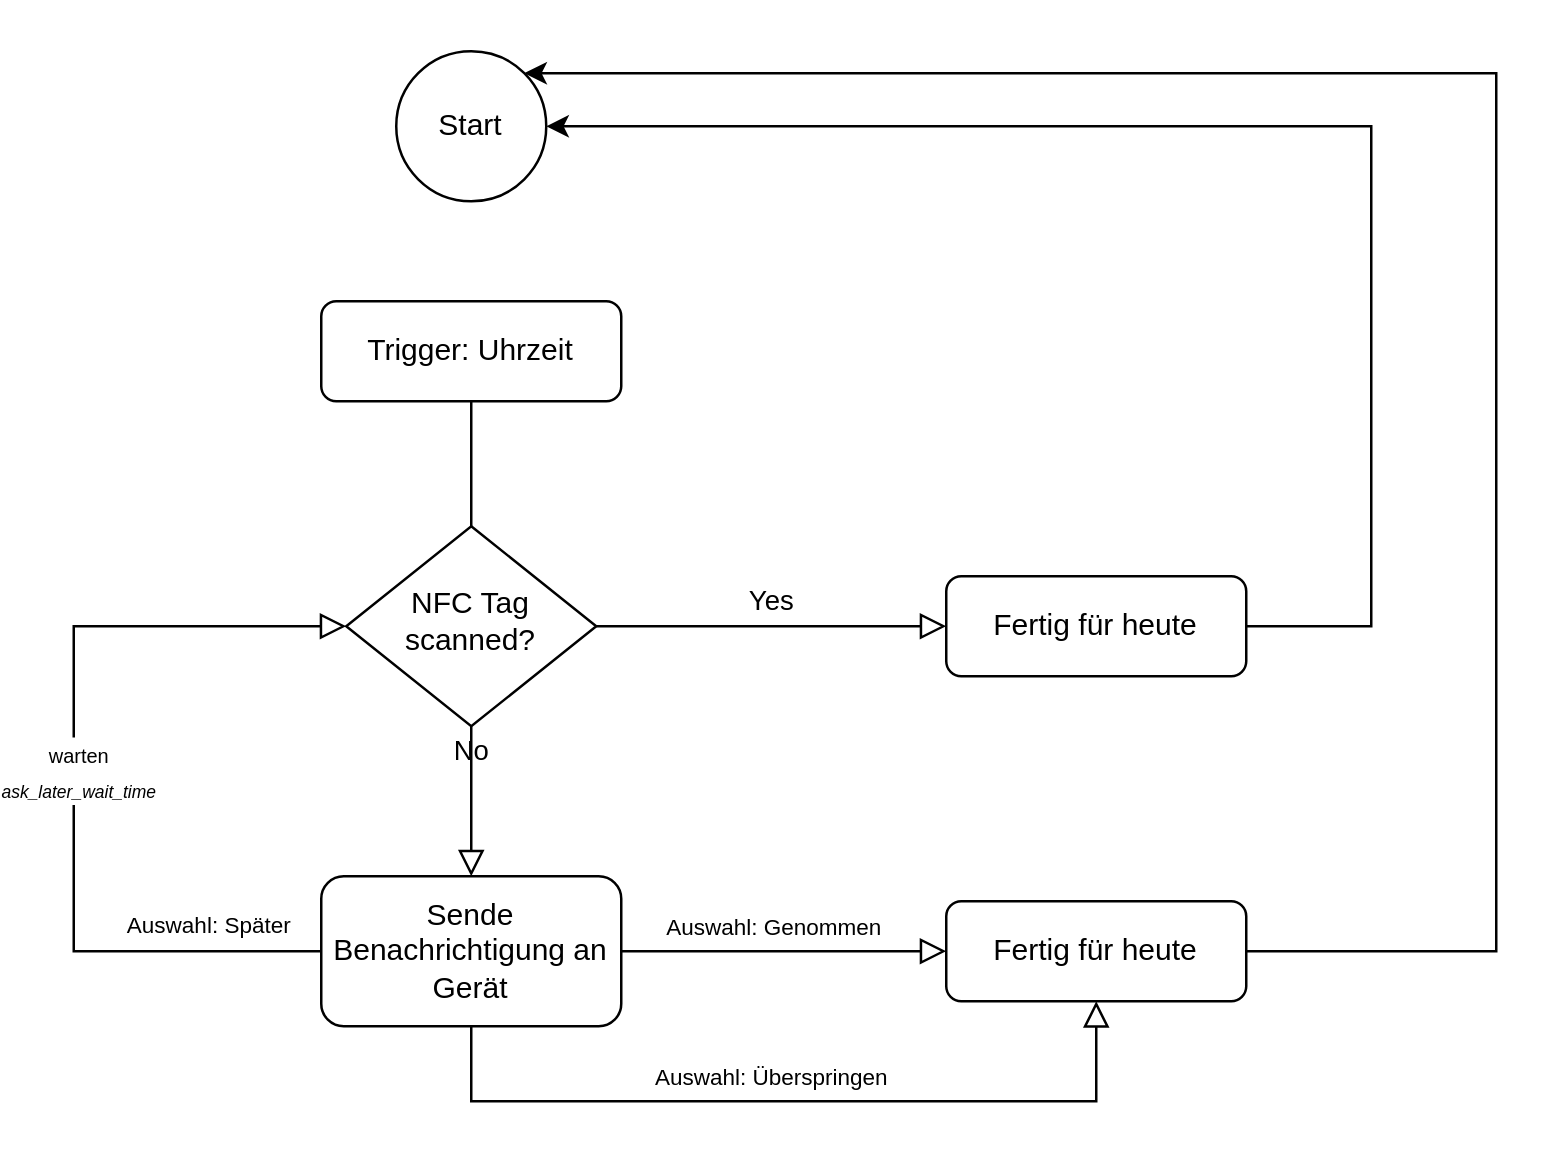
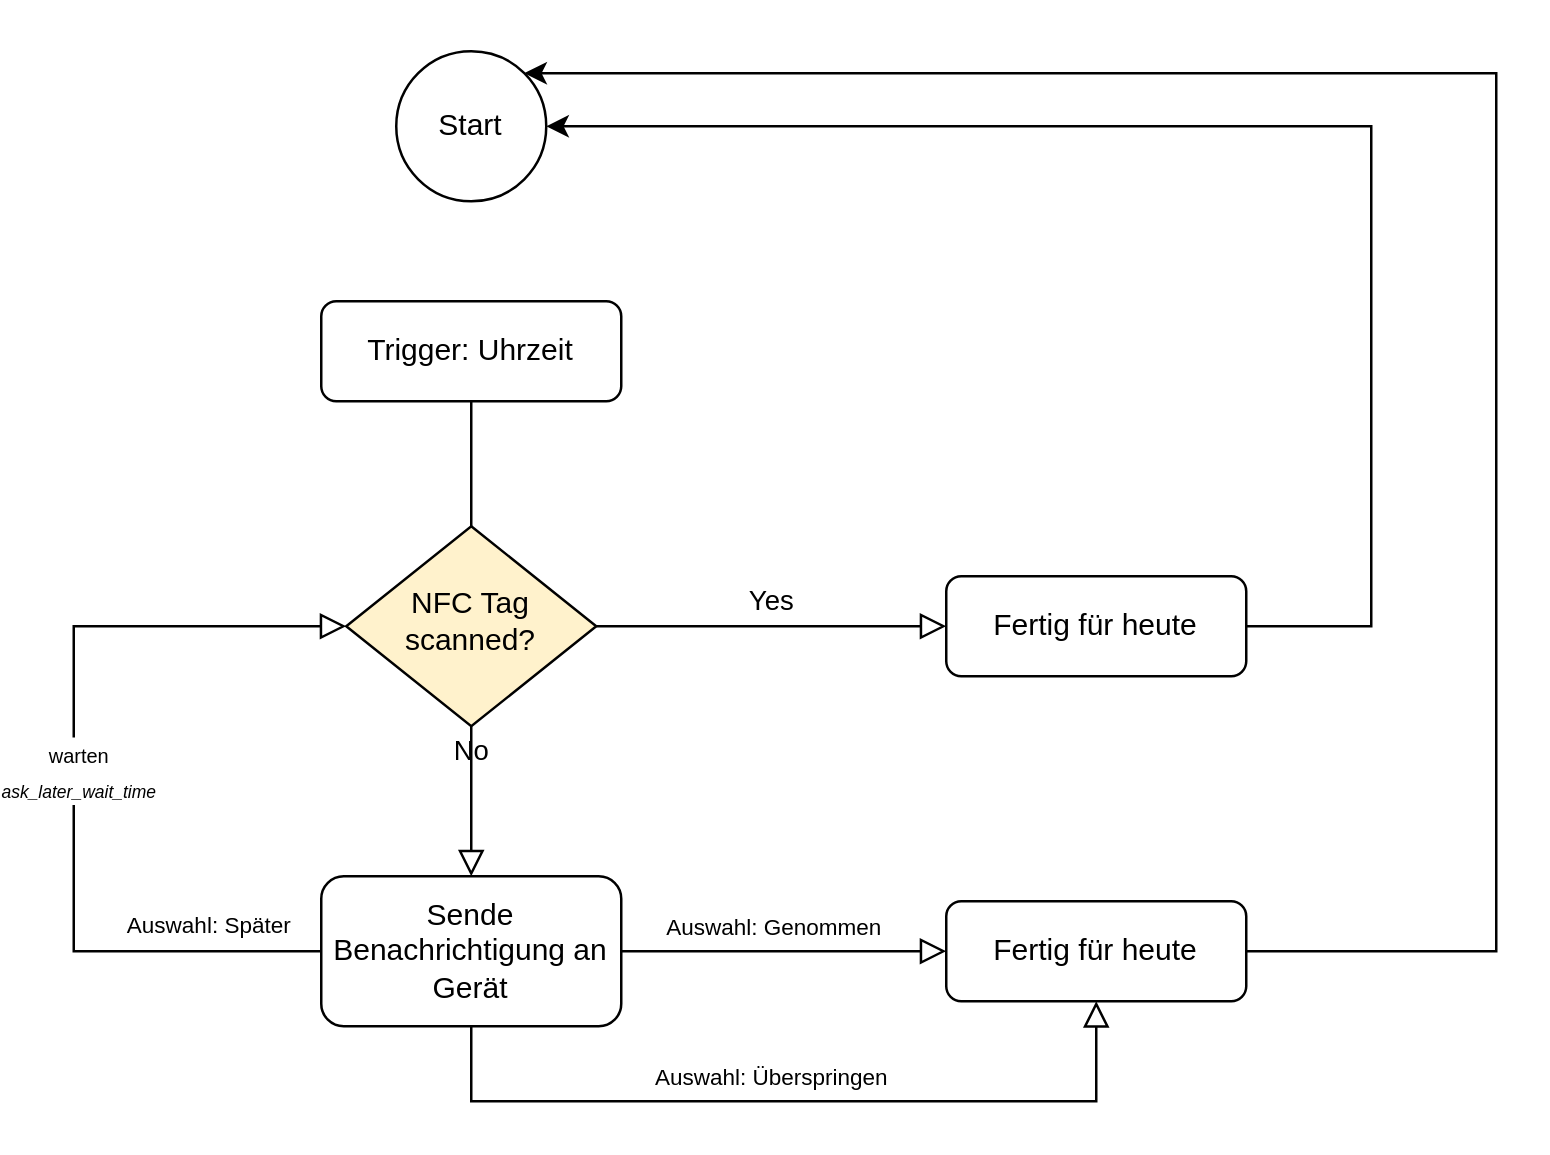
node "NFC Tag scanned?": fillcolor #ffffff -> #fff2cc
